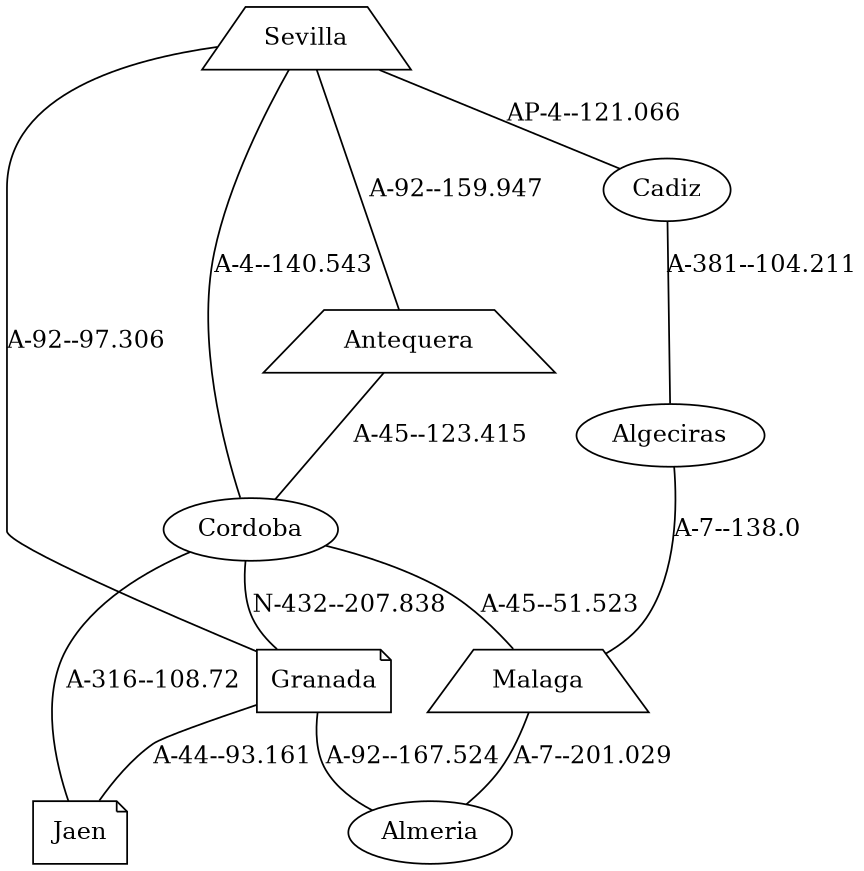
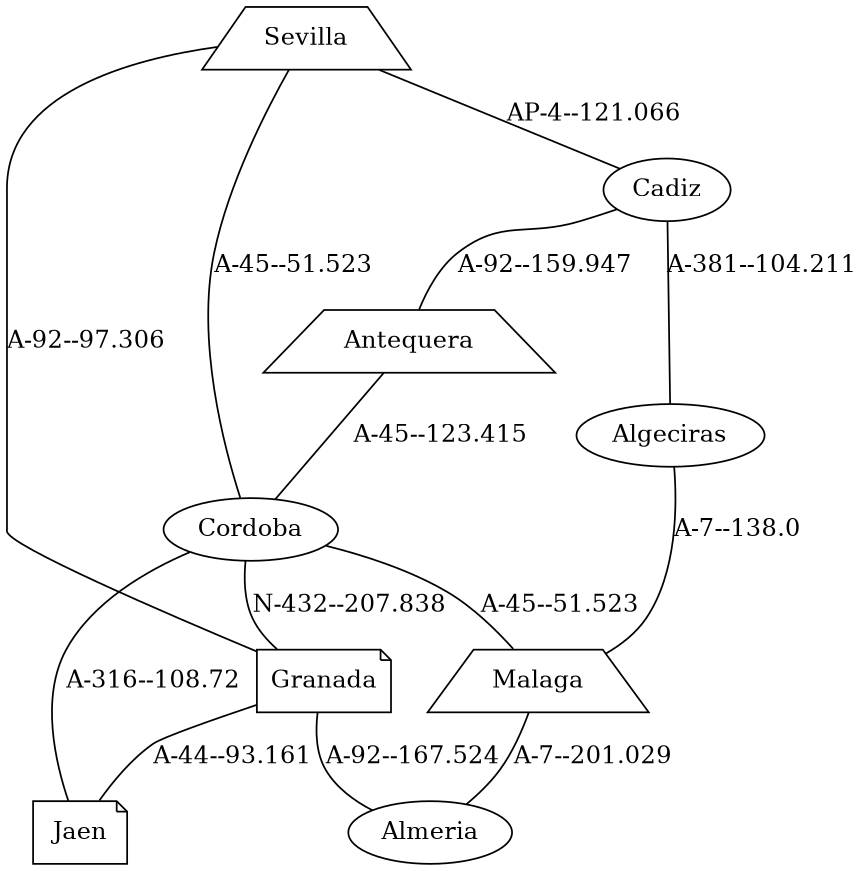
edge "Sevilla" -- "Antequera": now "Cadiz" -- "Antequera"
edge "Sevilla" -- "Cordoba": label "A-4--140.543" -> "A-45--51.523"
